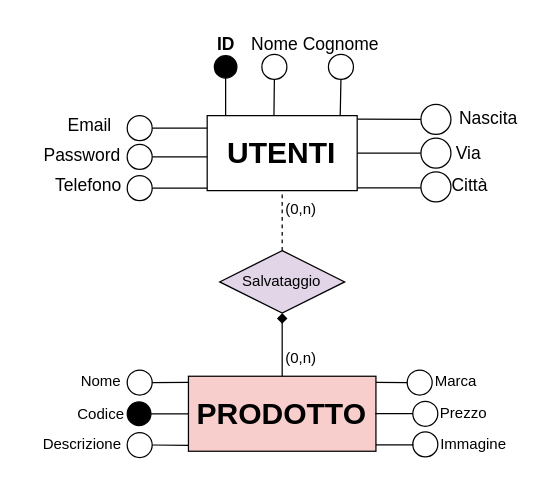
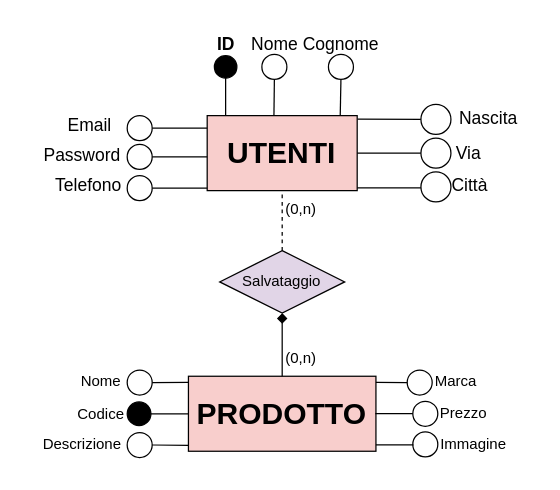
node "UTENTI": fillcolor #ffffff -> #f8cecc
